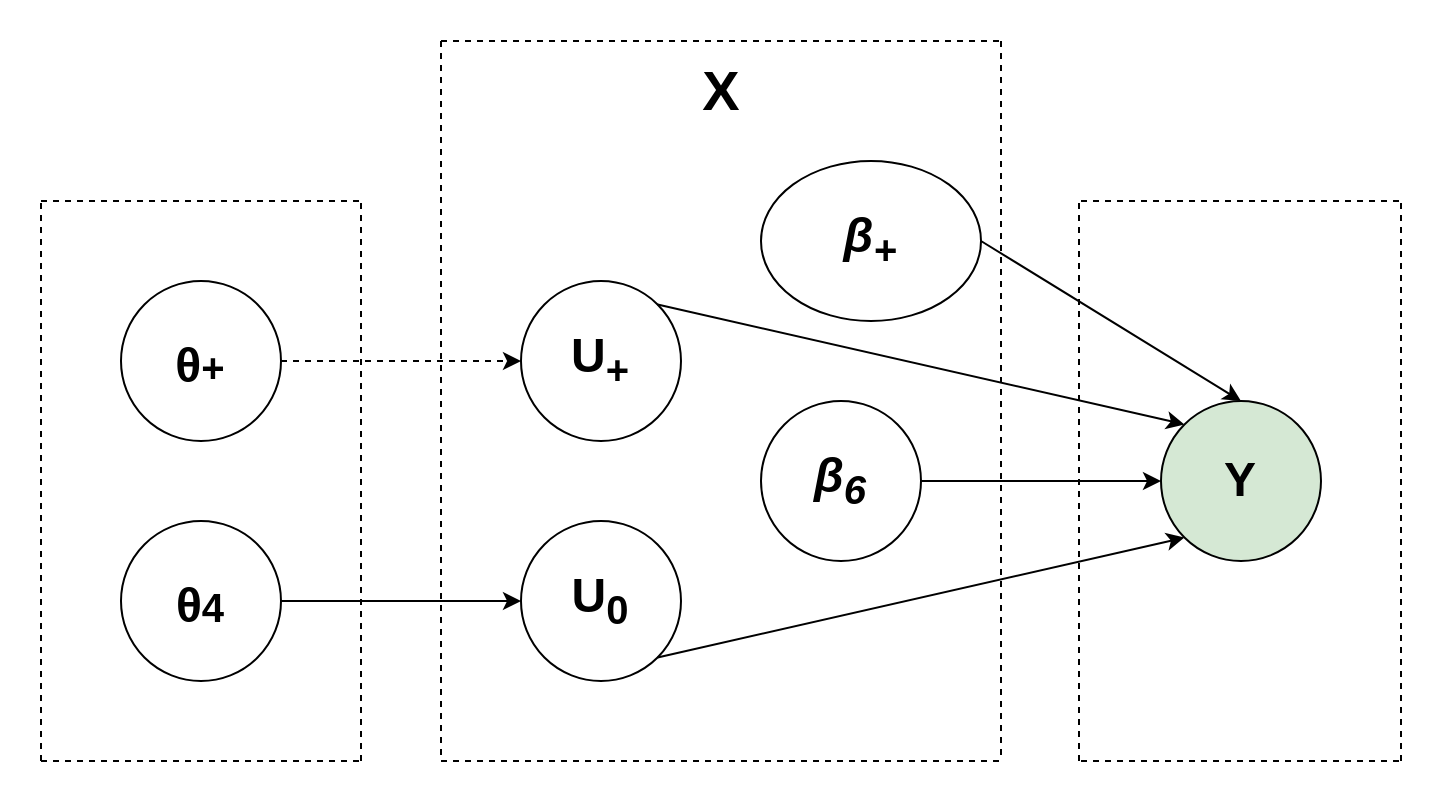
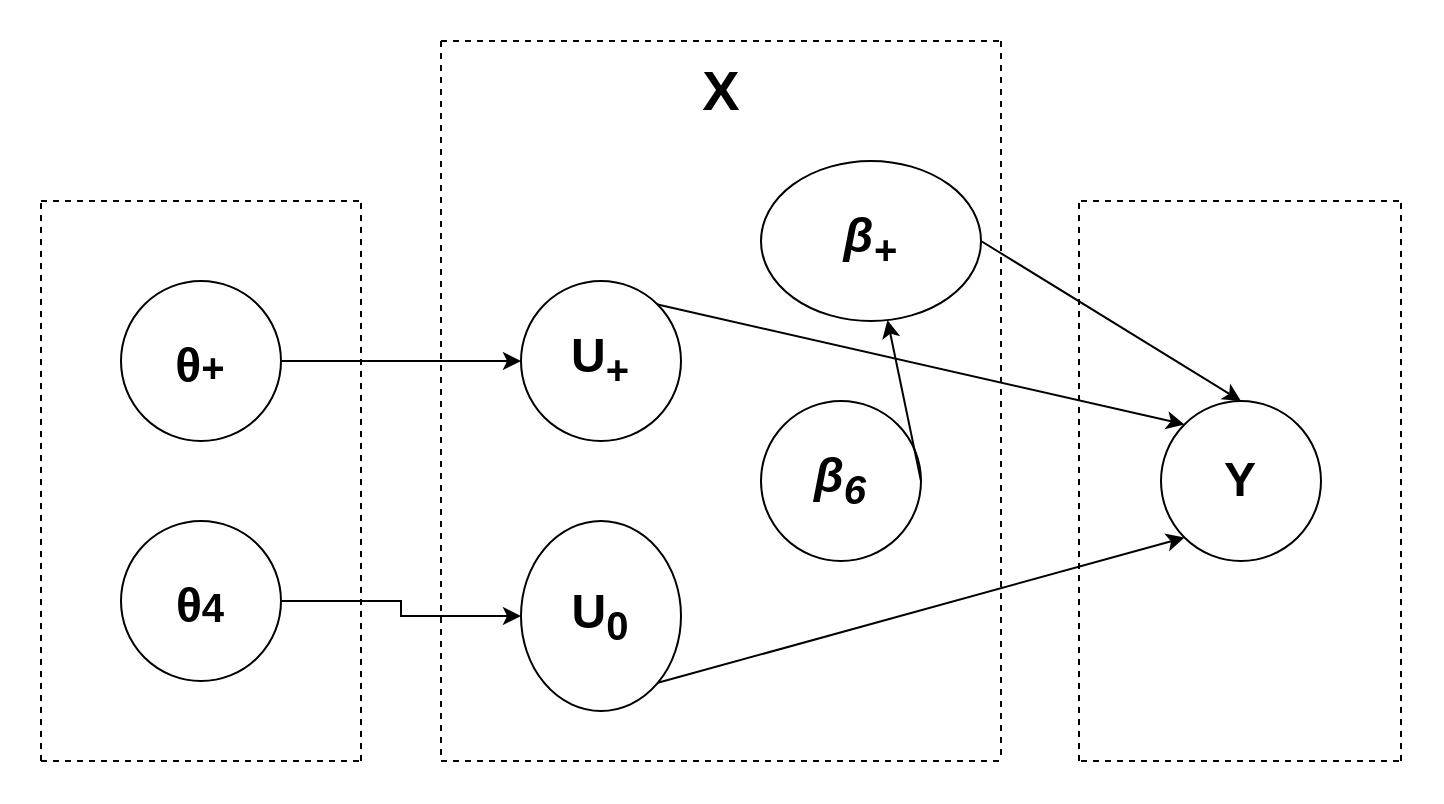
edge "θ+" -> "U+": style dashed -> solid
edge "β6" -> "Y": now "β6" -> "β+"
node "Y": fillcolor #d5e8d4 -> #ffffff
node "U0": size 160x160 -> 160x190
